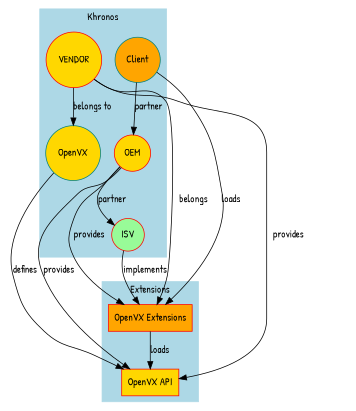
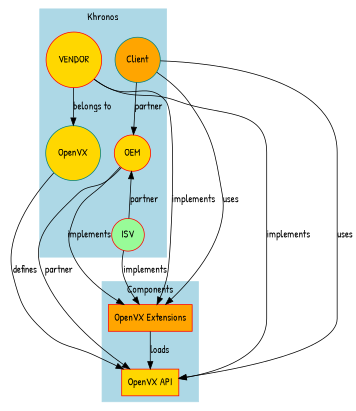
edge "OEM" -> "ISV": reversed
edge "VENDOR" -> "OpenVX Extensions": label "belongs" -> "implements"
edge "Client" -> "OpenVX Extensions": label "loads" -> "uses"
edge "Client" -> "OpenVX API": added, label "uses"
edge "OEM" -> "OpenVX Extensions": label "provides" -> "implements"
edge "VENDOR" -> "OpenVX API": label "provides" -> "implements"
edge "OEM" -> "OpenVX API": label "provides" -> "partner"
cluster "Extensions": label "Extensions" -> "Components"
